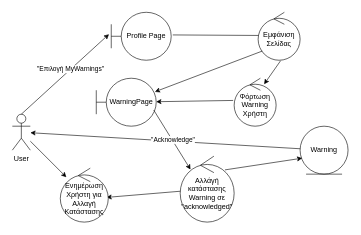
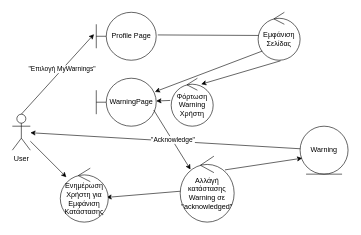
node "Profile Page": moved (141, 36) -> (126, 36)
node "Φόρτωση Warning Χρήστη": moved (255, 102) -> (192, 102)
node "Ενημέρωση Χρήστη για Αλλαγή Κατάστασης": label "Ενημέρωση Χρήστη για Αλλαγή Κατάστασης" -> "Ενημέρωση Χρήστη για Εμφάνιση Κατάστασης"
